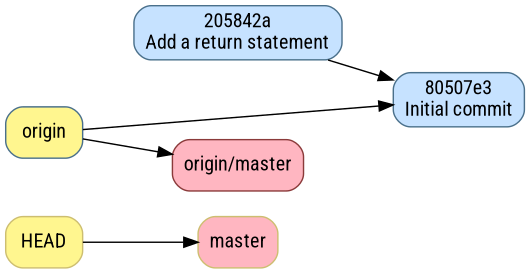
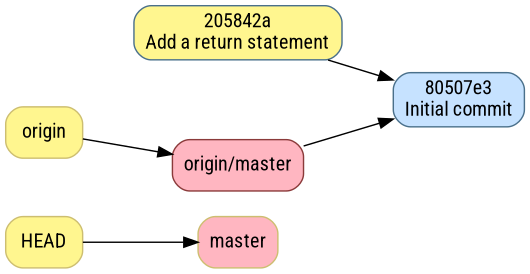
node "205842a Add a return statement": fillcolor slategray1 -> khaki1
edge "origin" -> "80507e3 Initial commit": now "origin/master" -> "80507e3 Initial commit"
node "origin": color skyblue4 -> lightgoldenrod3
